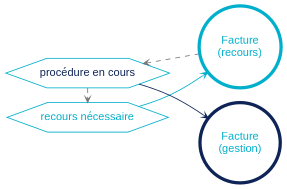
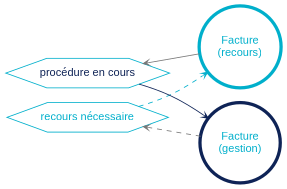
edge "Facture (recours)" -> "procédure en cours": style dashed -> solid
edge "procédure en cours" -> "recours nécessaire": now "Facture (gestion)" -> "recours nécessaire"
edge "recours nécessaire" -> "Facture (recours)": style solid -> dashed
